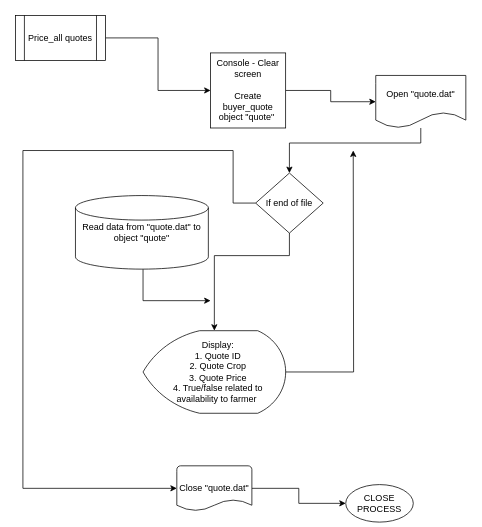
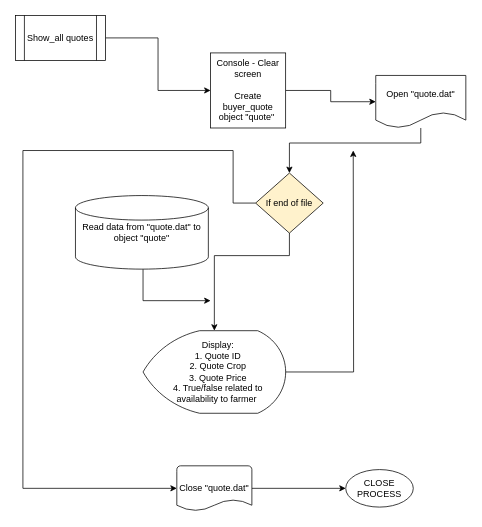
node "Price_all quotes": label "Price_all quotes" -> "Show_all quotes"
node "If end of file": fillcolor #ffffff -> #fff2cc
node "CLOSE PROCESS": moved (379, 503) -> (379, 488)
